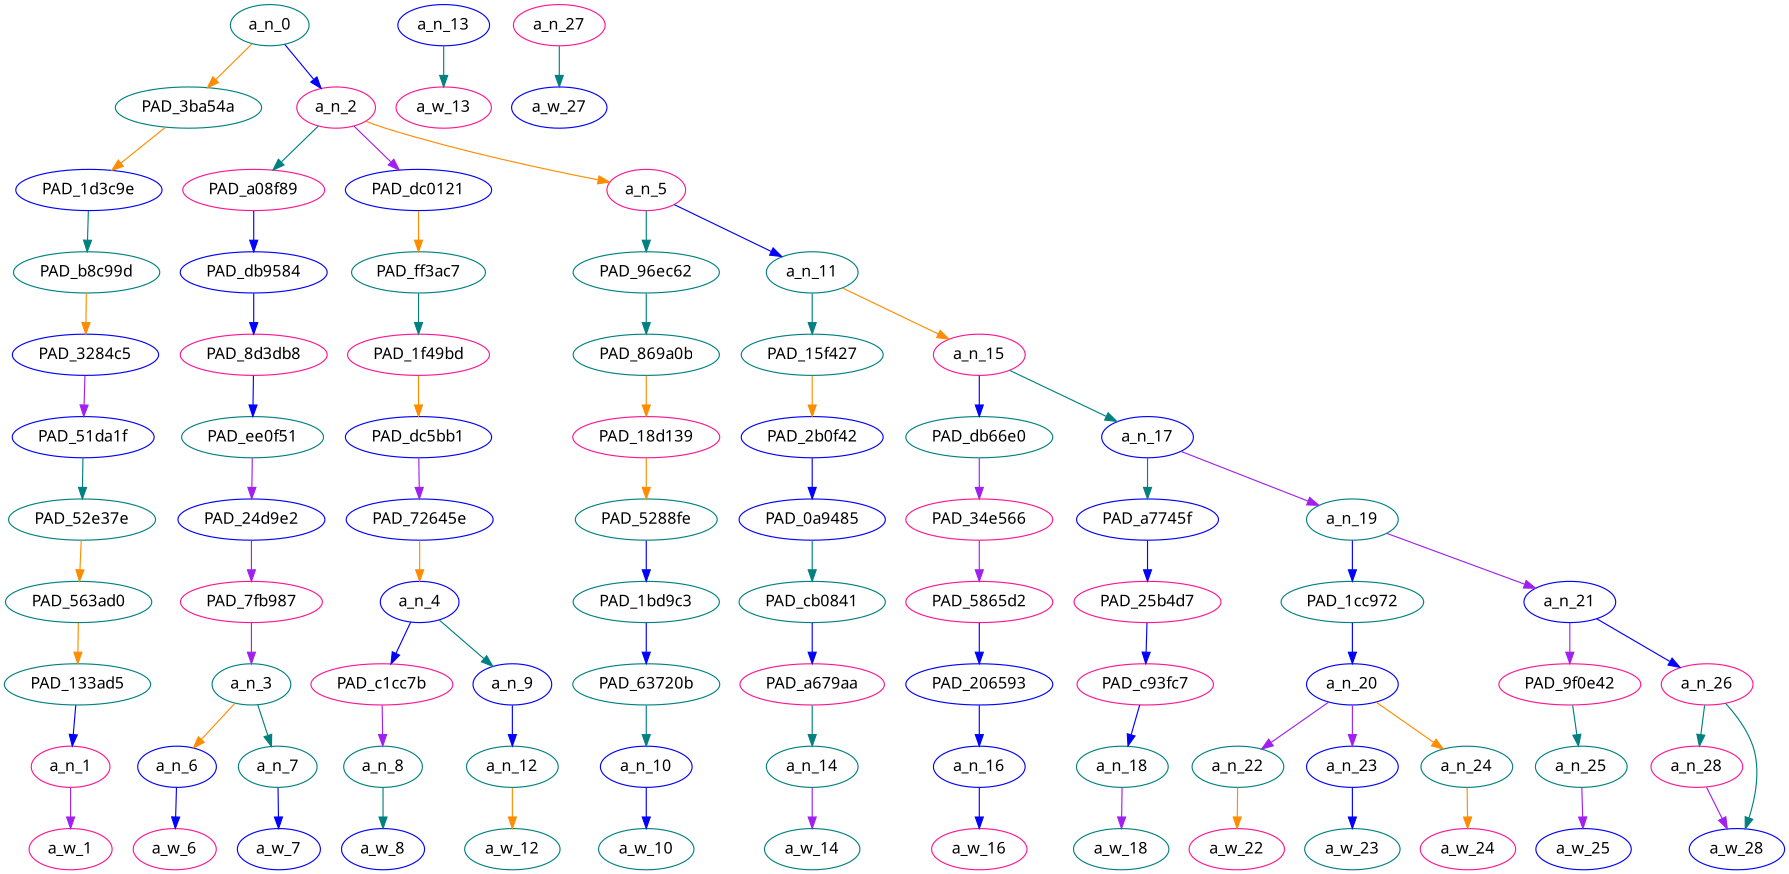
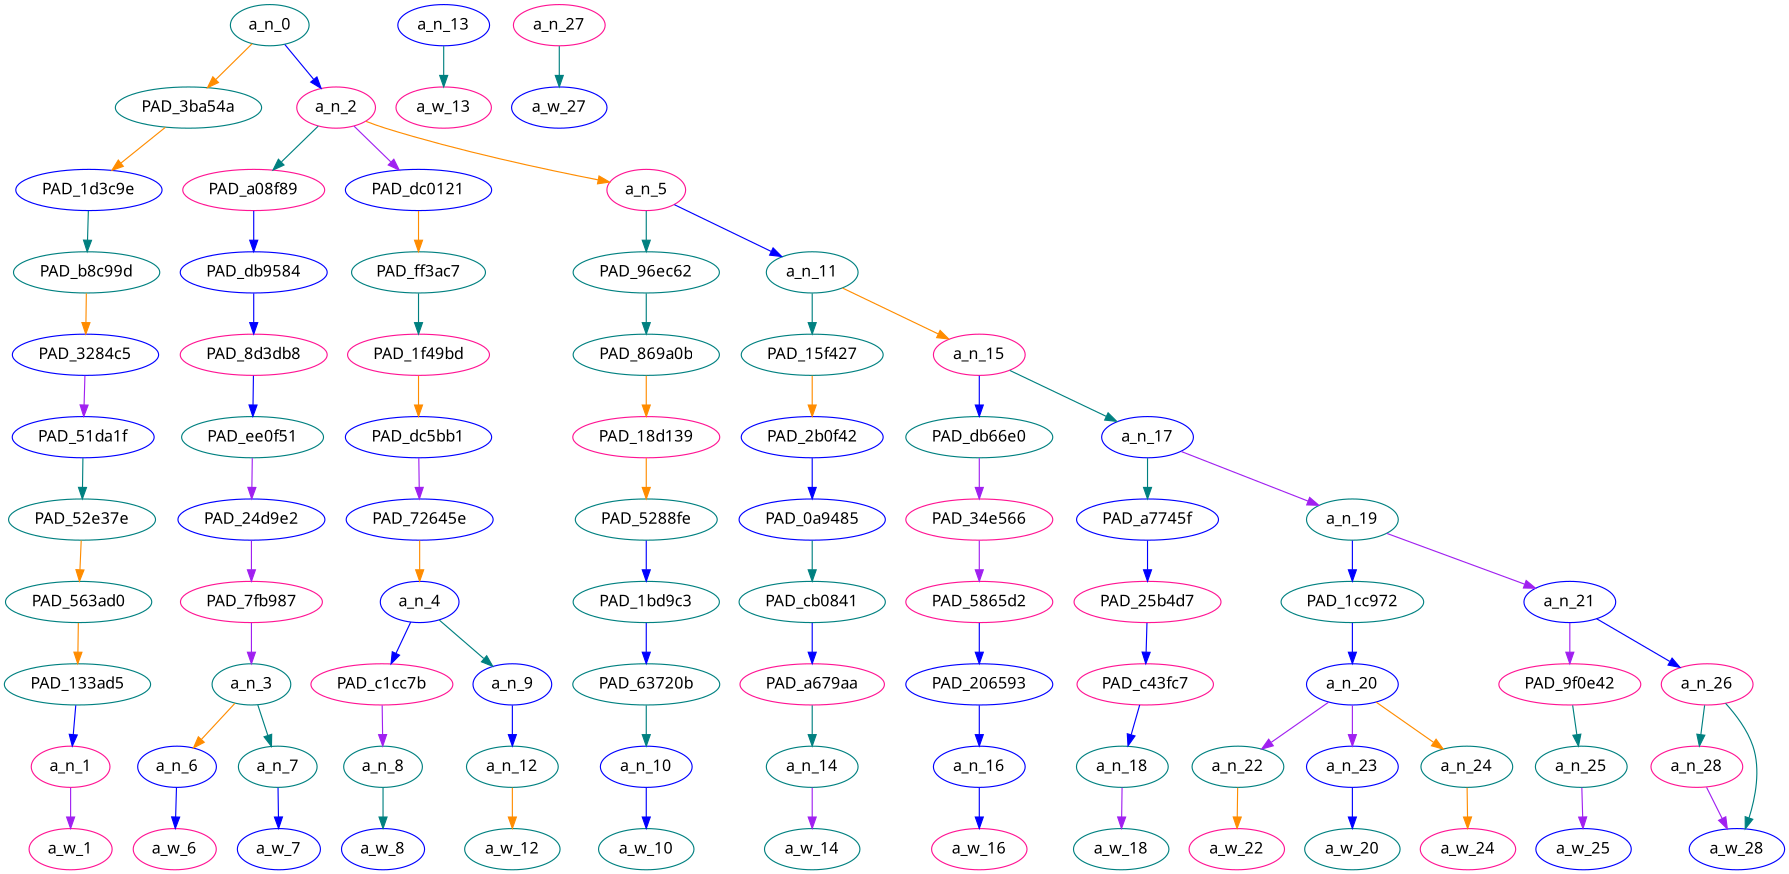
node "PAD_c93fc7": label "PAD_c93fc7" -> "PAD_c43fc7"
node "a_w_23": label "a_w_23" -> "a_w_20"
